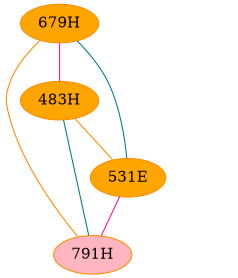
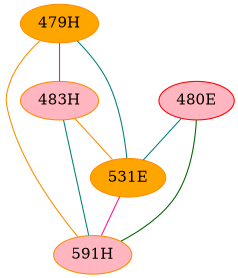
node "679H": label "679H" -> "479H"
node "483H": fillcolor orange -> lightpink
node "480E": added
node "791H": label "791H" -> "591H"
